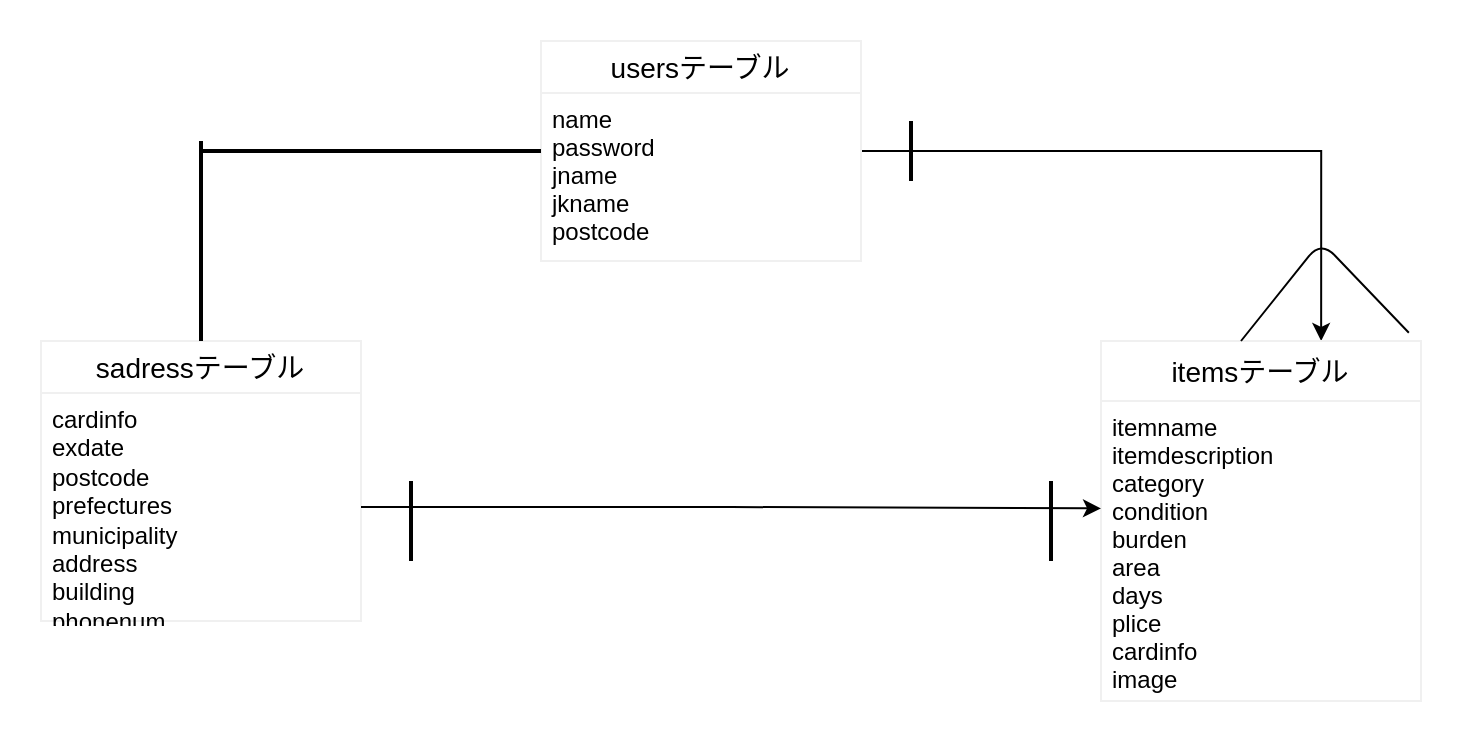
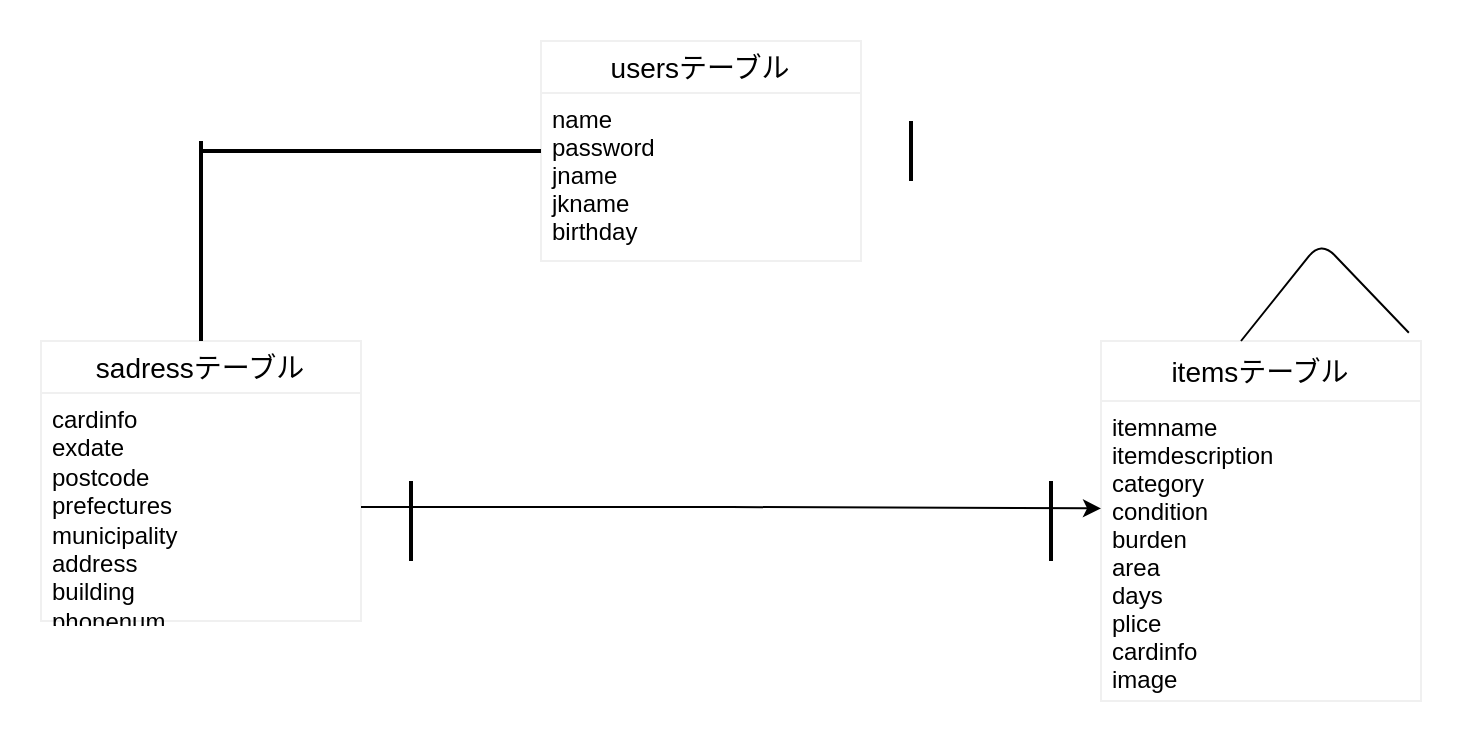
node "name password jname jkname postcode": label "name password jname jkname postcode" -> "name password jname jkname birthday"
edge "usersテーブル" -> "itemsテーブル": removed
